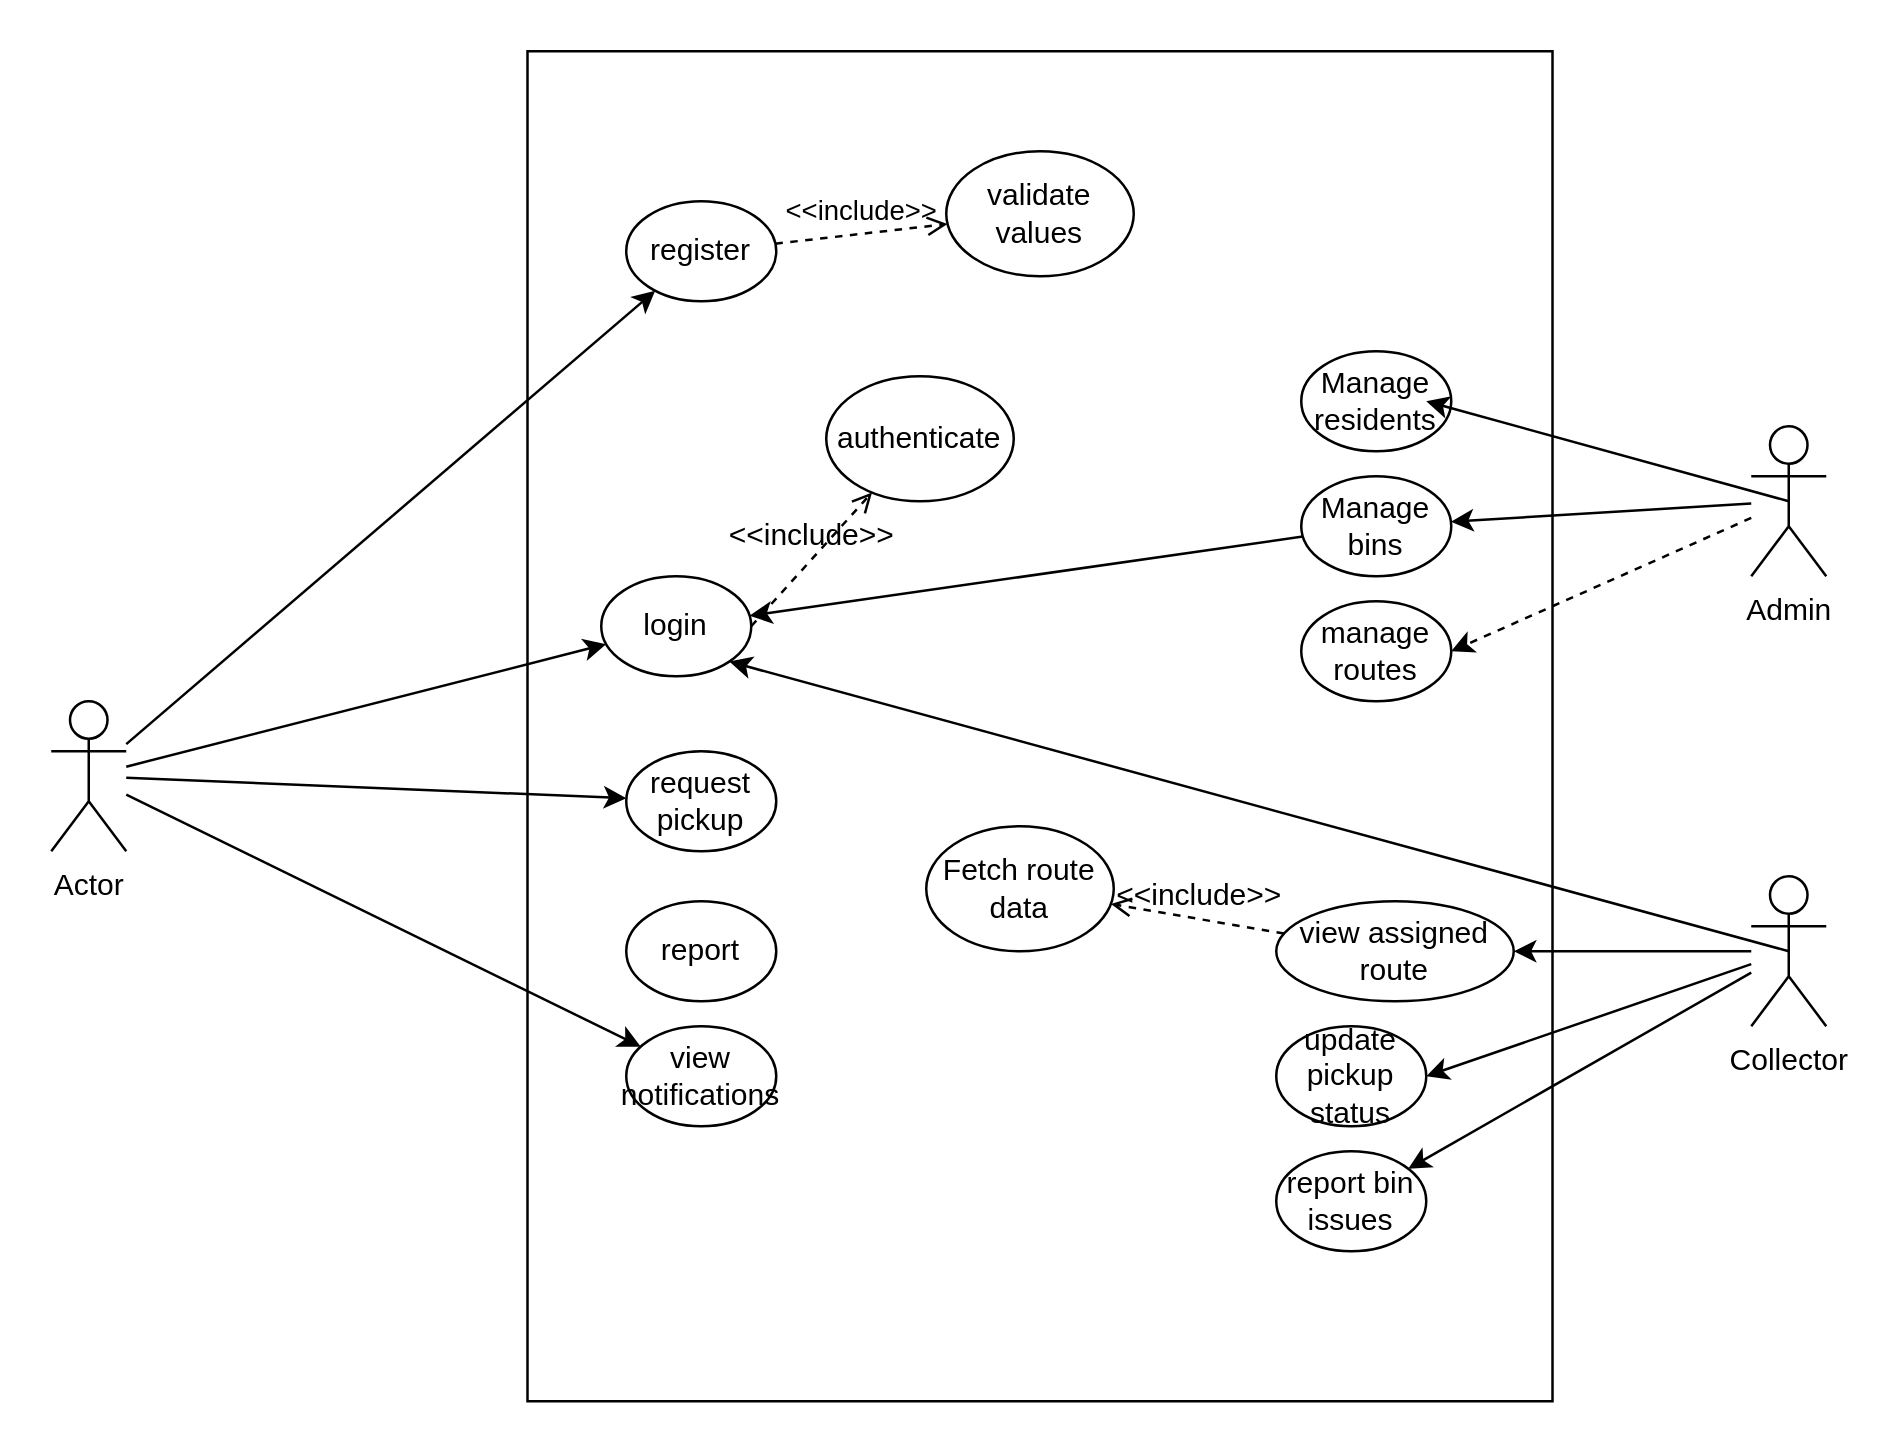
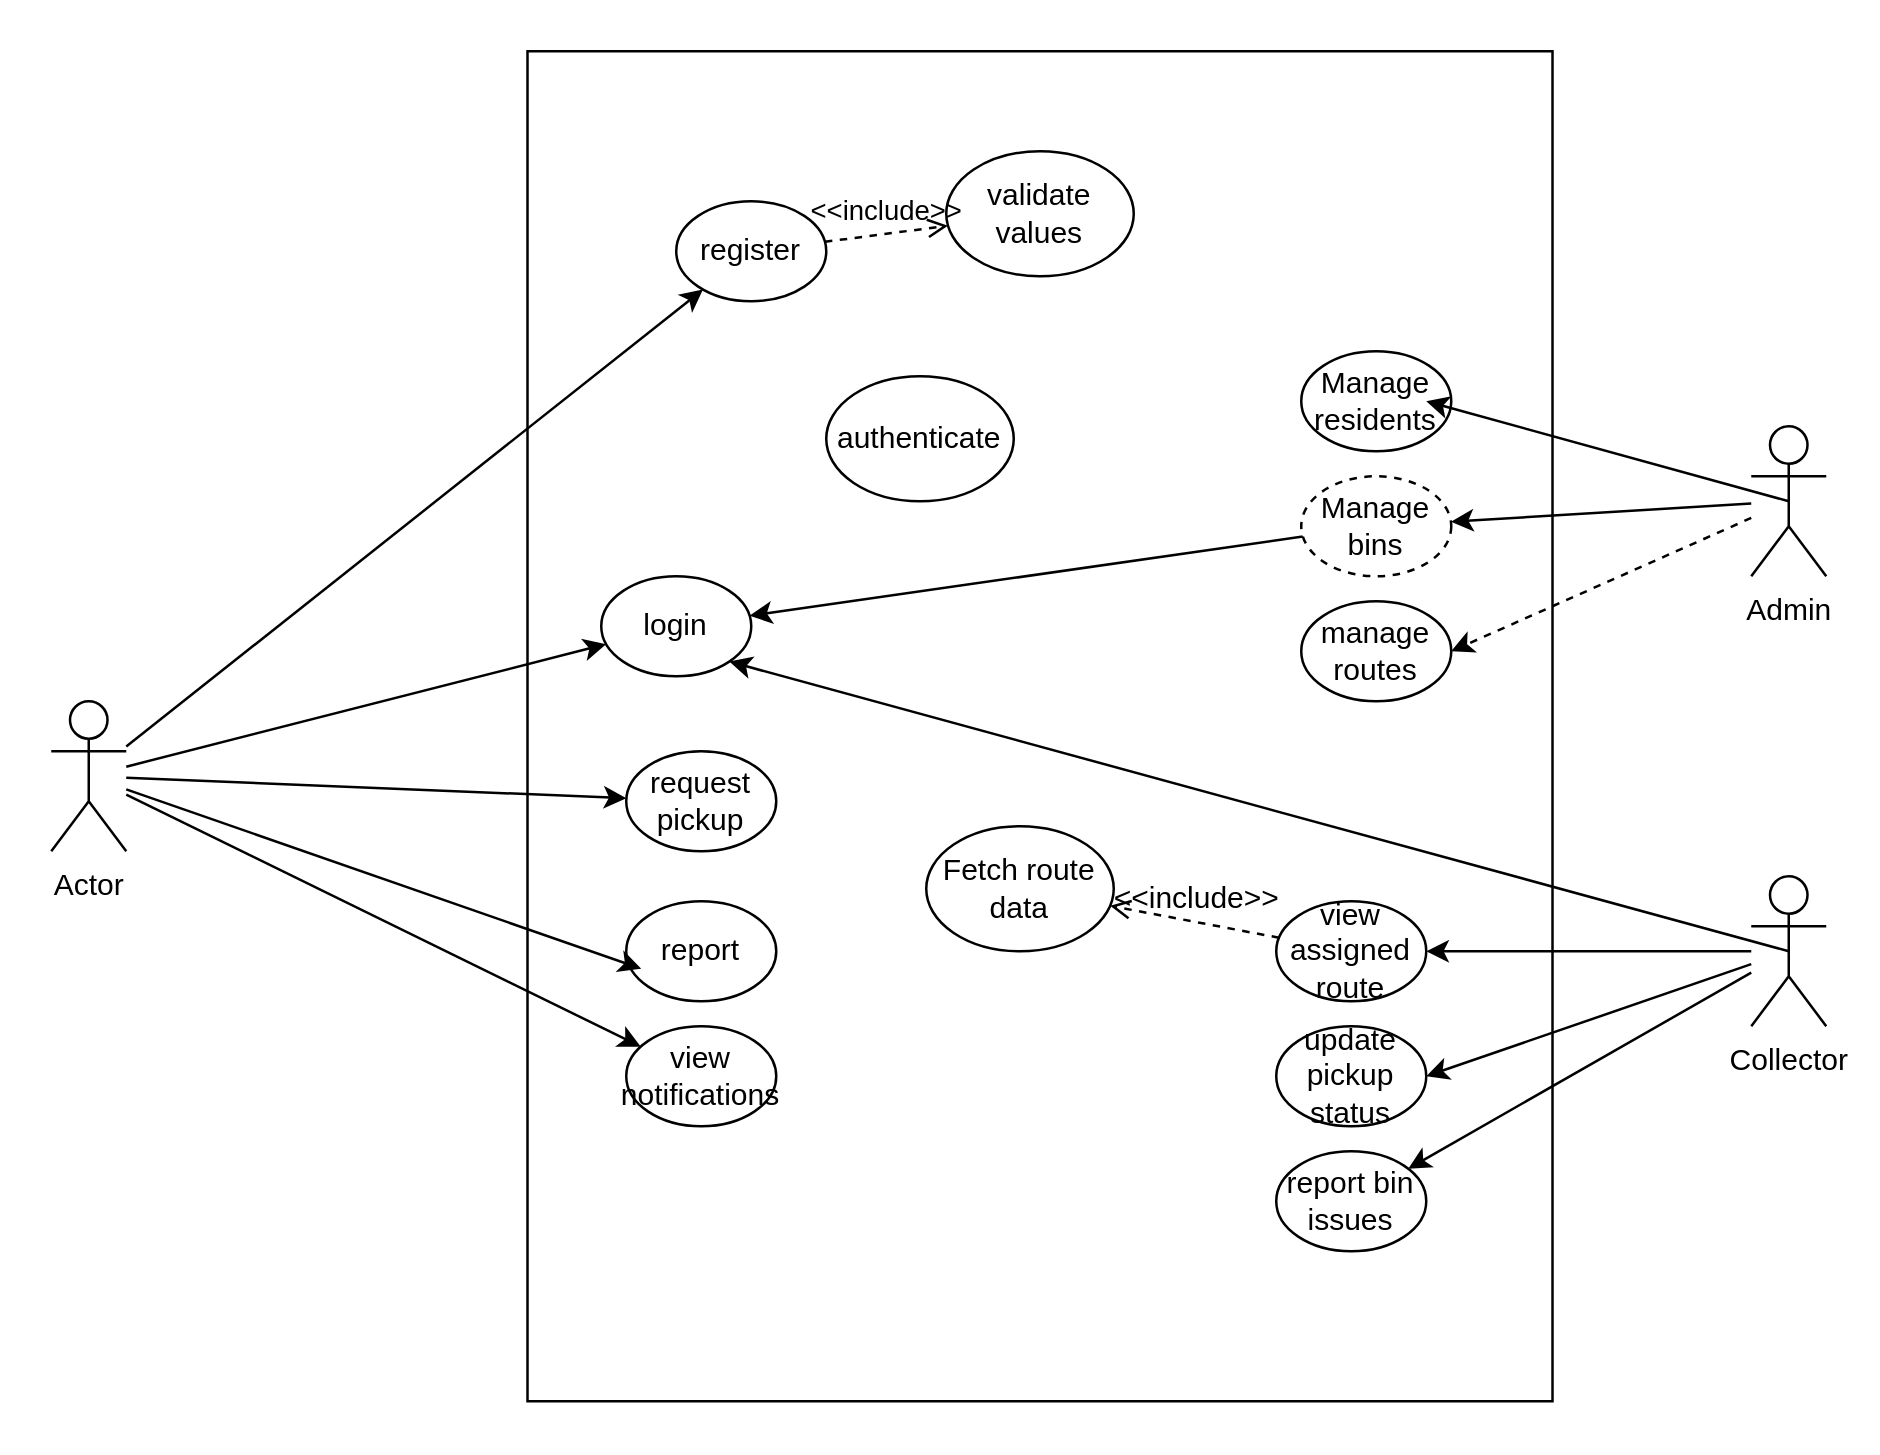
node "register": moved (701, 251) -> (751, 251)
node "Manage bins": style solid -> dashed
edge "login" -> "authenticate": removed, label "<<include>>"
edge "Actor" -> "report": added
node "view assigned route": size 238x100 -> 150x100
